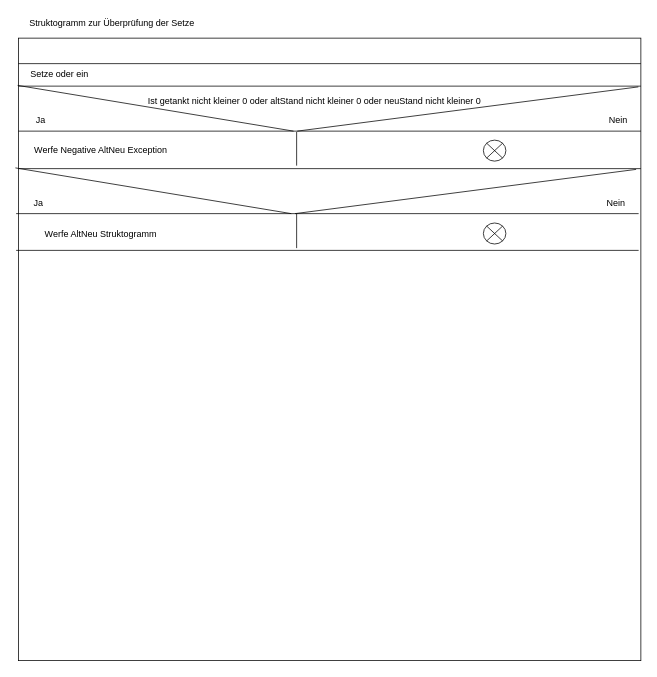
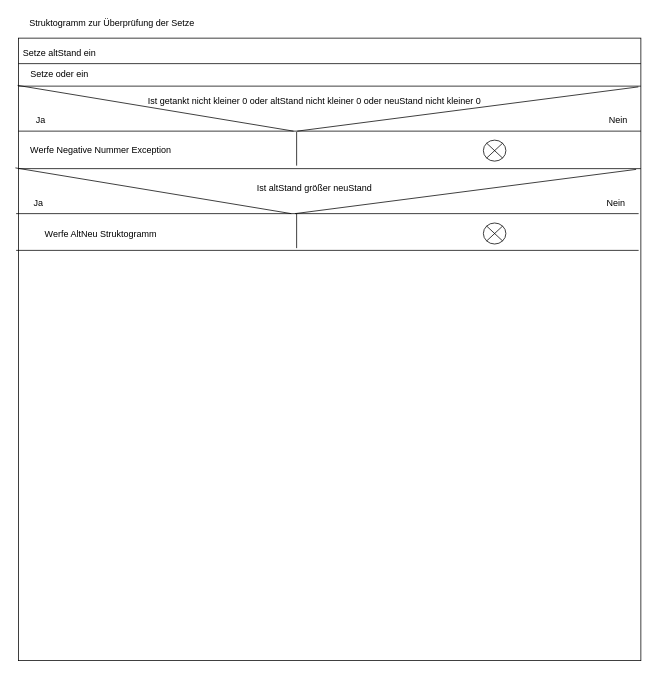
node "Setze altStand ein": added
node "Werfe Negative AltNeu Exception": label "Werfe Negative AltNeu Exception" -> "Werfe Negative Nummer Exception"
node "Ist altStand größer neuStand": added
